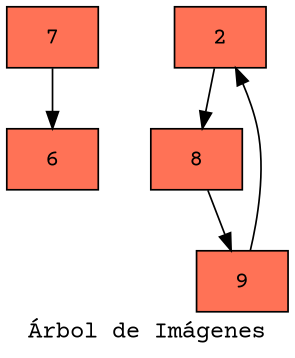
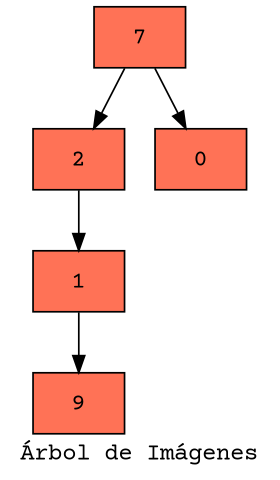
node "6": label "6" -> "0"
node "8": label "8" -> "1"
edge "9" -> "2": now "7" -> "2"
